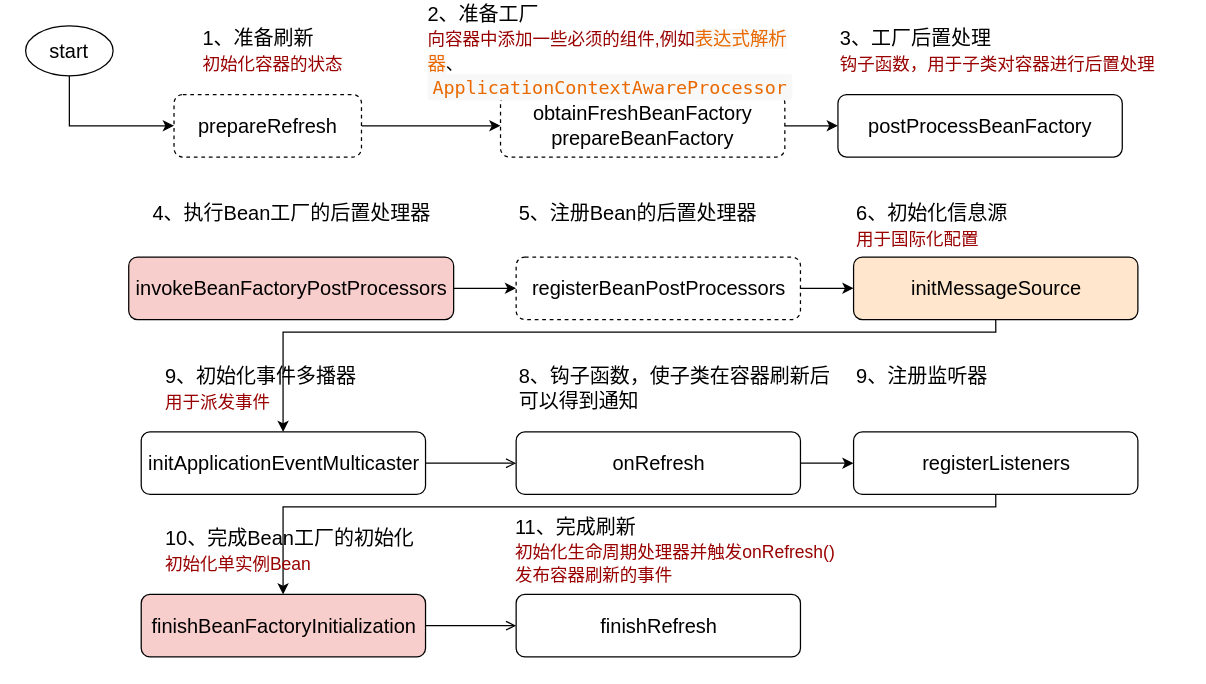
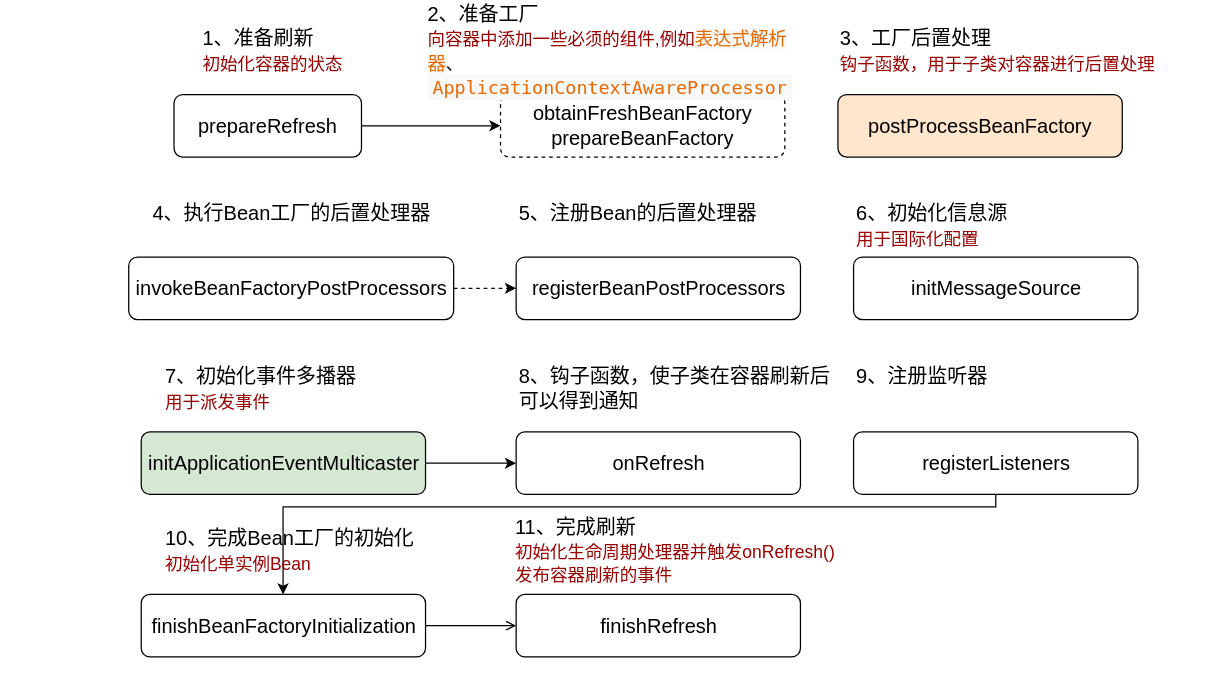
node "start": removed
edge "start" -> "prepareRefresh": removed
node "prepareRefresh": style dashed -> solid
edge "obtainFreshBeanFactory prepareBeanFactory" -> "postProcessBeanFactory": removed
node "postProcessBeanFactory": fillcolor #ffffff -> #ffe6cc
node "invokeBeanFactoryPostProcessors": fillcolor #f8cecc -> #ffffff
edge "invokeBeanFactoryPostProcessors" -> "registerBeanPostProcessors": style solid -> dashed
node "registerBeanPostProcessors": style dashed -> solid
edge "registerBeanPostProcessors" -> "initMessageSource": removed
node "initMessageSource": fillcolor #ffe6cc -> #ffffff
edge "initMessageSource" -> "initApplicationEventMulticaster": removed
node "9、初始化事件多播器 用于派发事件": label "9、初始化事件多播器 用于派发事件" -> "7、初始化事件多播器 用于派发事件"
node "initApplicationEventMulticaster": fillcolor #ffffff -> #d5e8d4
edge "initApplicationEventMulticaster" -> "onRefresh": arrowhead open -> classic
edge "onRefresh" -> "registerListeners": removed
node "finishBeanFactoryInitialization": fillcolor #f8cecc -> #ffffff
